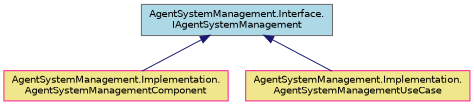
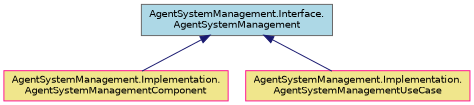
node "AgentSystemManagement.Interface. IAgentSystemManagement": label "AgentSystemManagement.Interface. IAgentSystemManagement" -> "AgentSystemManagement.Interface. AgentSystemManagement"
